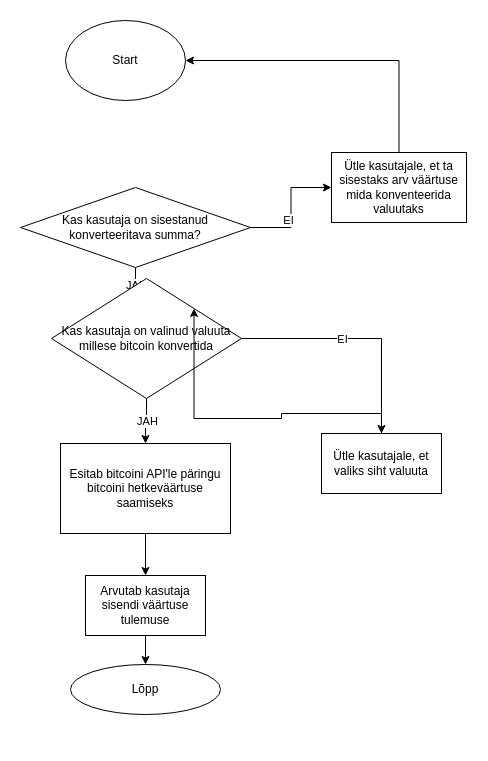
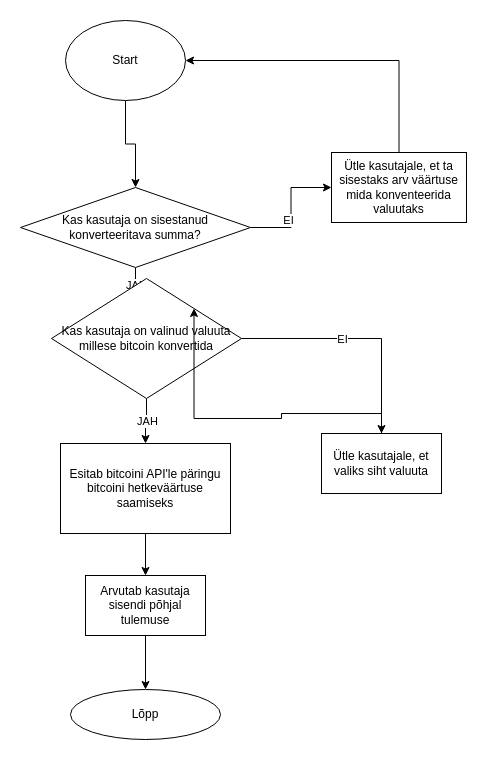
edge "Start" -> "Kas kasutaja on sisestanud konverteeritava summa?": added
node "Arvutab kasutaja sisendi väärtuse tulemuse": label "Arvutab kasutaja sisendi väärtuse tulemuse" -> "Arvutab kasutaja sisendi põhjal tulemuse"
node "Lõpp": moved (146, 690) -> (146, 715)
